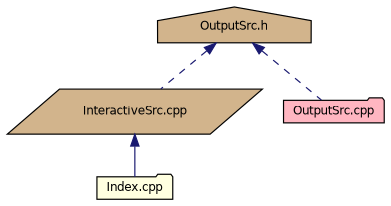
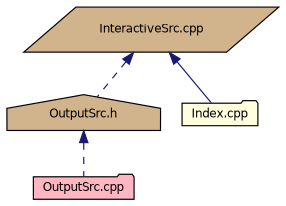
edge "InteractiveSrc.cpp" -> "OutputSrc.h": reversed
